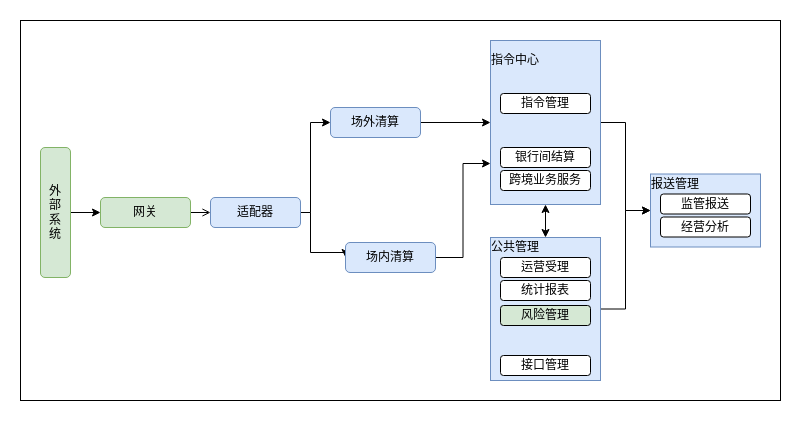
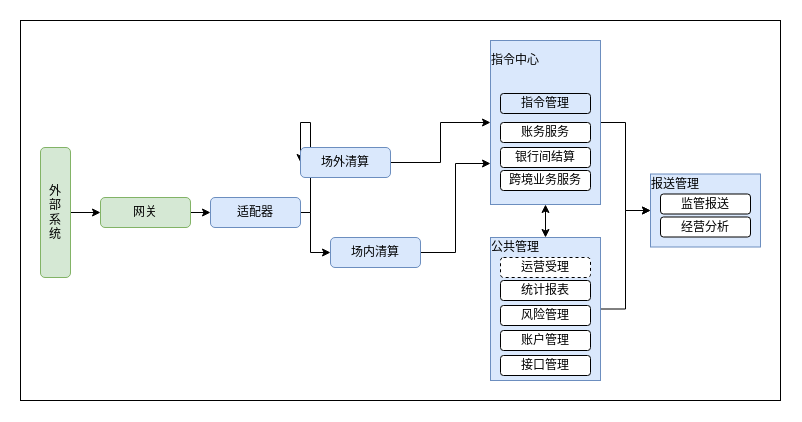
node "指令管理": fillcolor #ffffff -> #dae8fc
node "场外清算": moved (376, 123) -> (346, 163)
node "账务服务": added
edge "网关" -> "适配器": arrowhead open -> classic
node "场内清算": moved (391, 258) -> (376, 253)
node "运营受理": style solid -> dashed
node "风险管理": fillcolor #d5e8d4 -> #ffffff
node "账户管理": added
